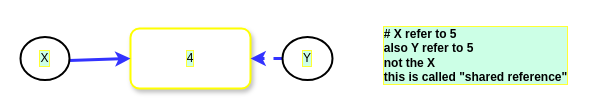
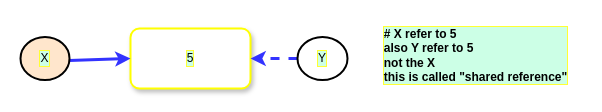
node "X": fillcolor #ffffff -> #ffe6cc
node "4": label "4" -> "5"
node "Y": moved (308, 59) -> (323, 59)
